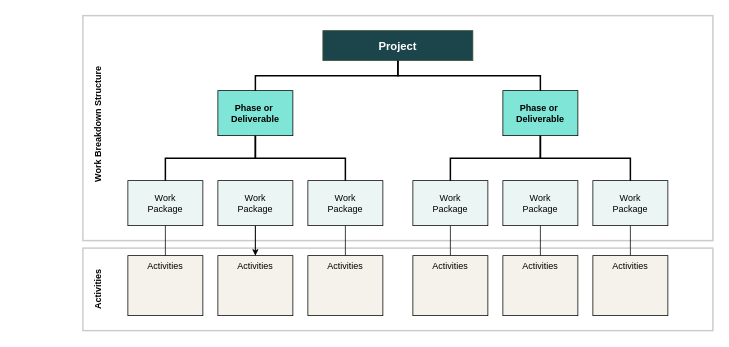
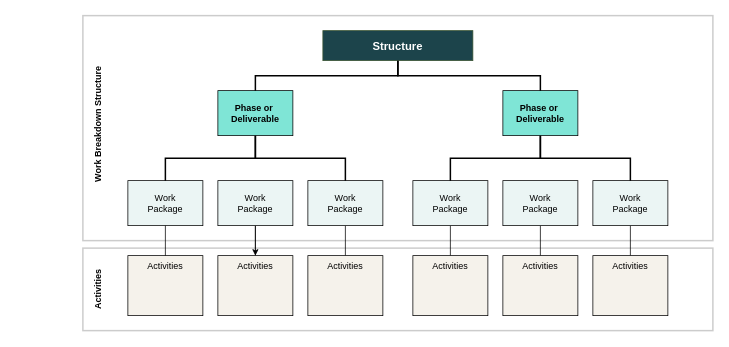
node "Project": label "Project" -> "Structure"
